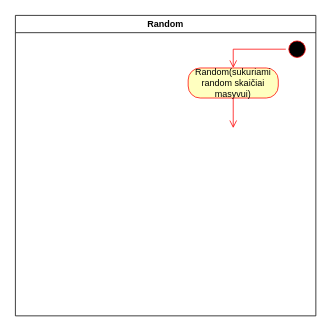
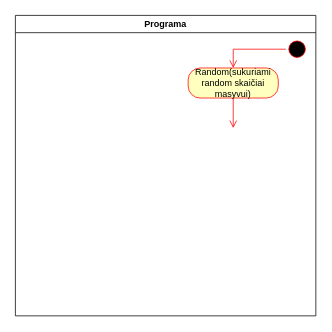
node "Random": label "Random" -> "Programa"
